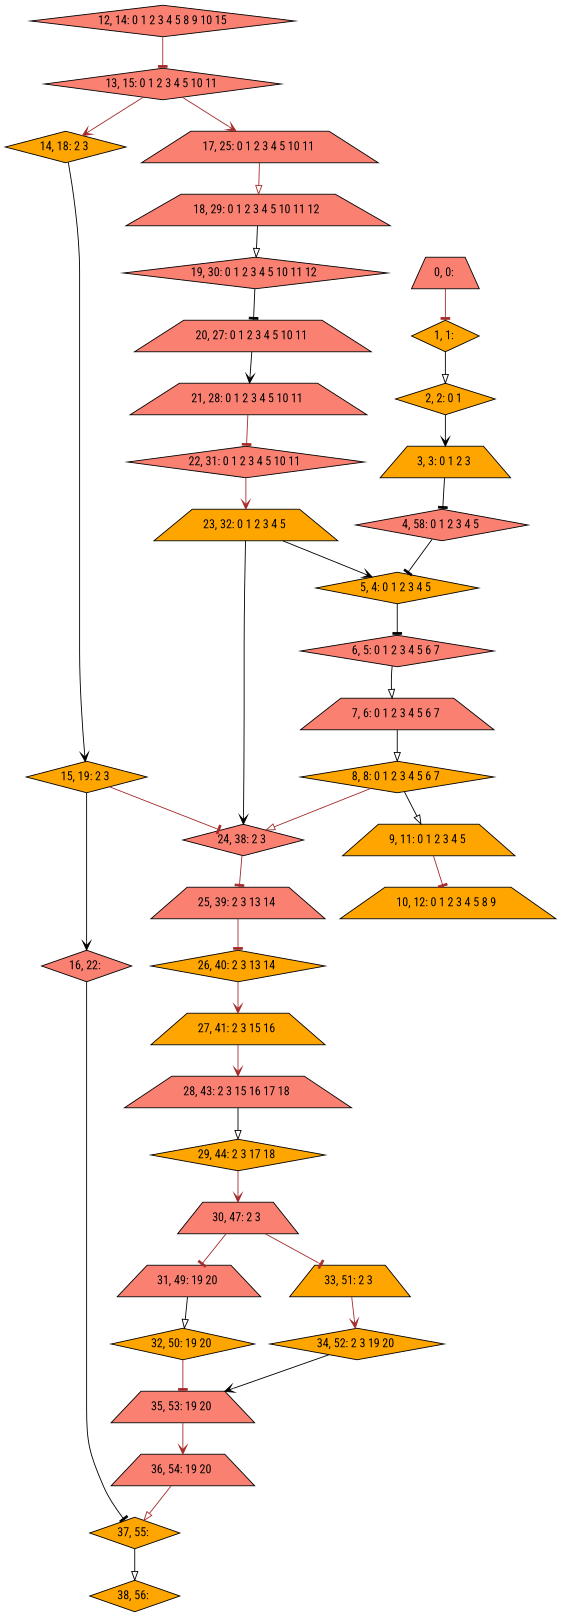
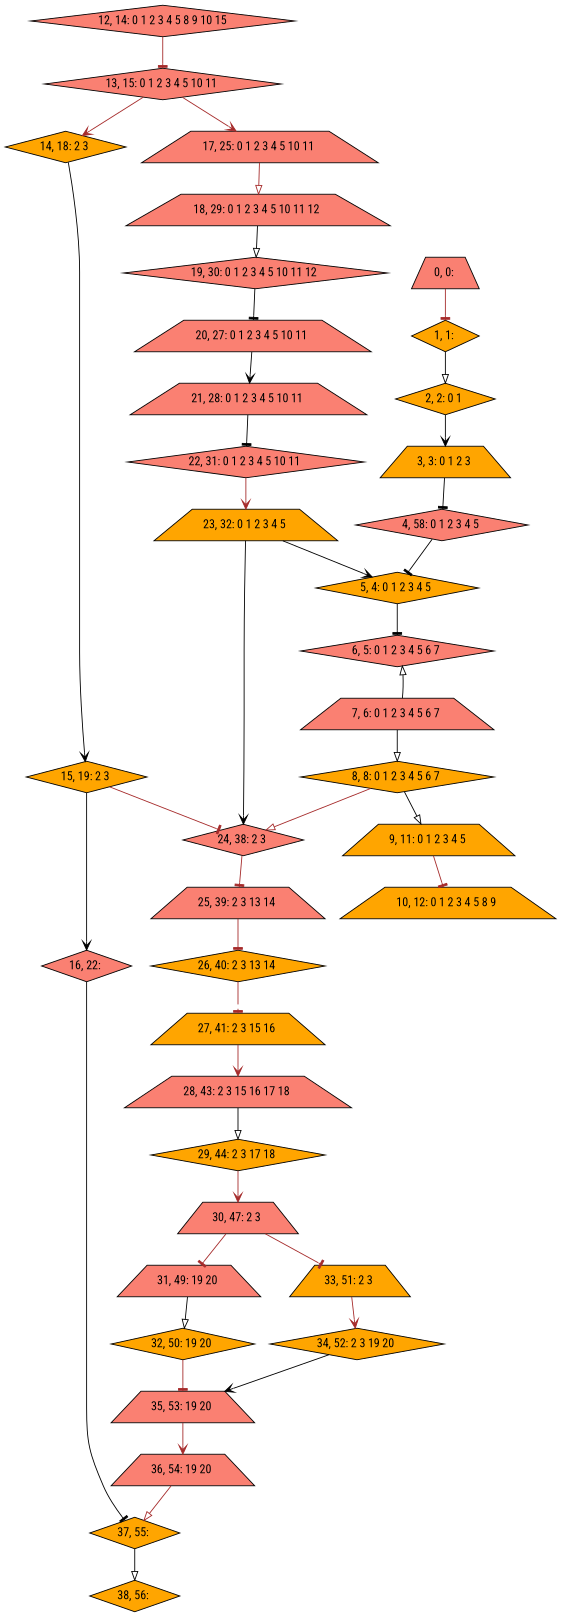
edge "21, 28: 0 1 2 3 4 5 10 11" -> "22, 31: 0 1 2 3 4 5 10 11": color brown -> black
edge "6, 5: 0 1 2 3 4 5 6 7" -> "7, 6: 0 1 2 3 4 5 6 7": reversed
edge "26, 40: 2 3 13 14" -> "27, 41: 2 3 15 16": arrowhead vee -> tee
